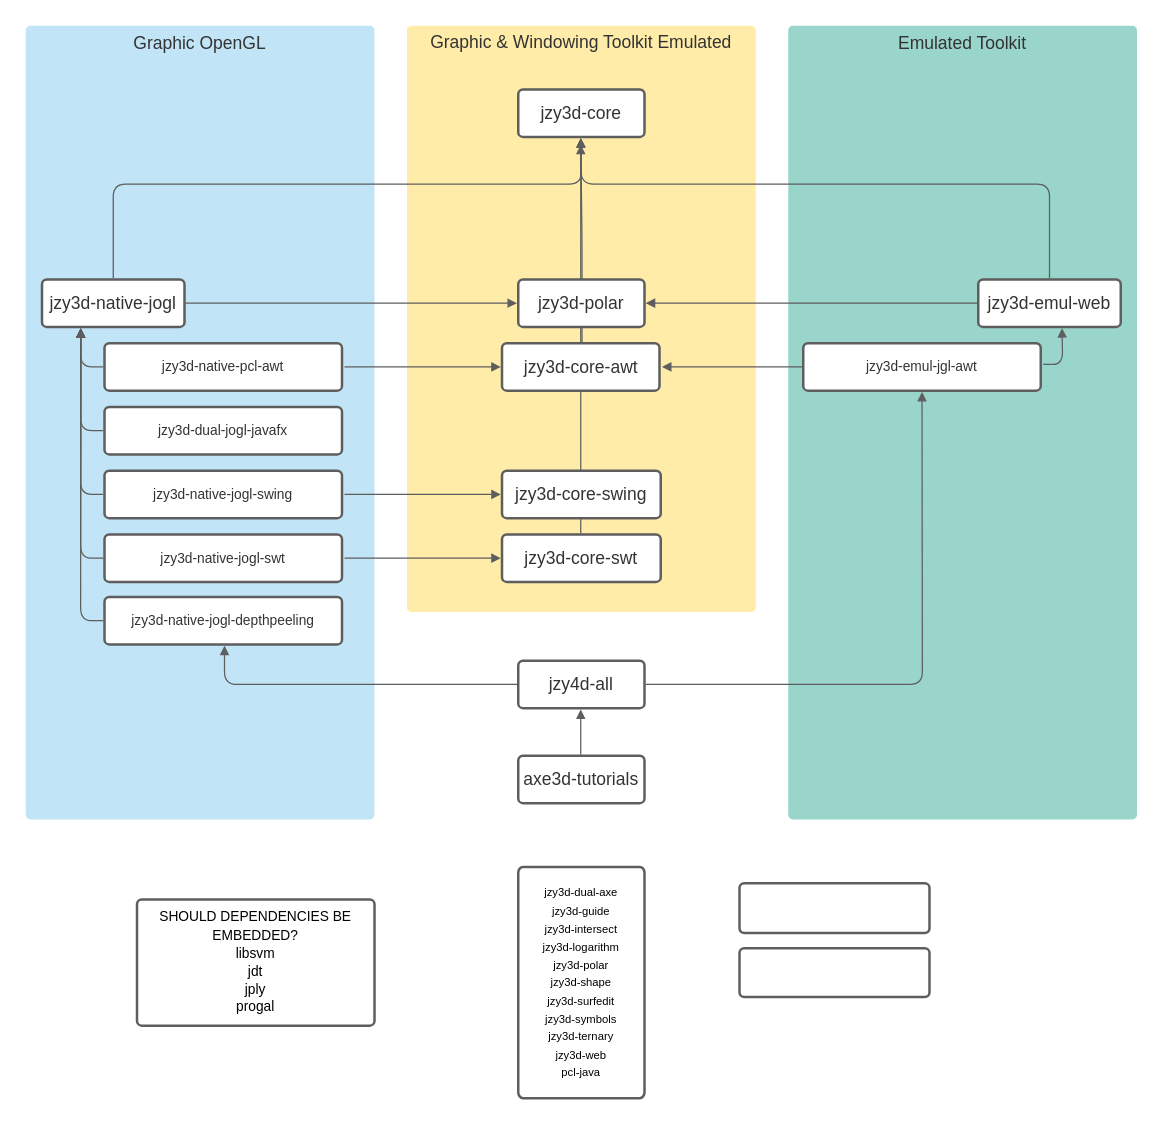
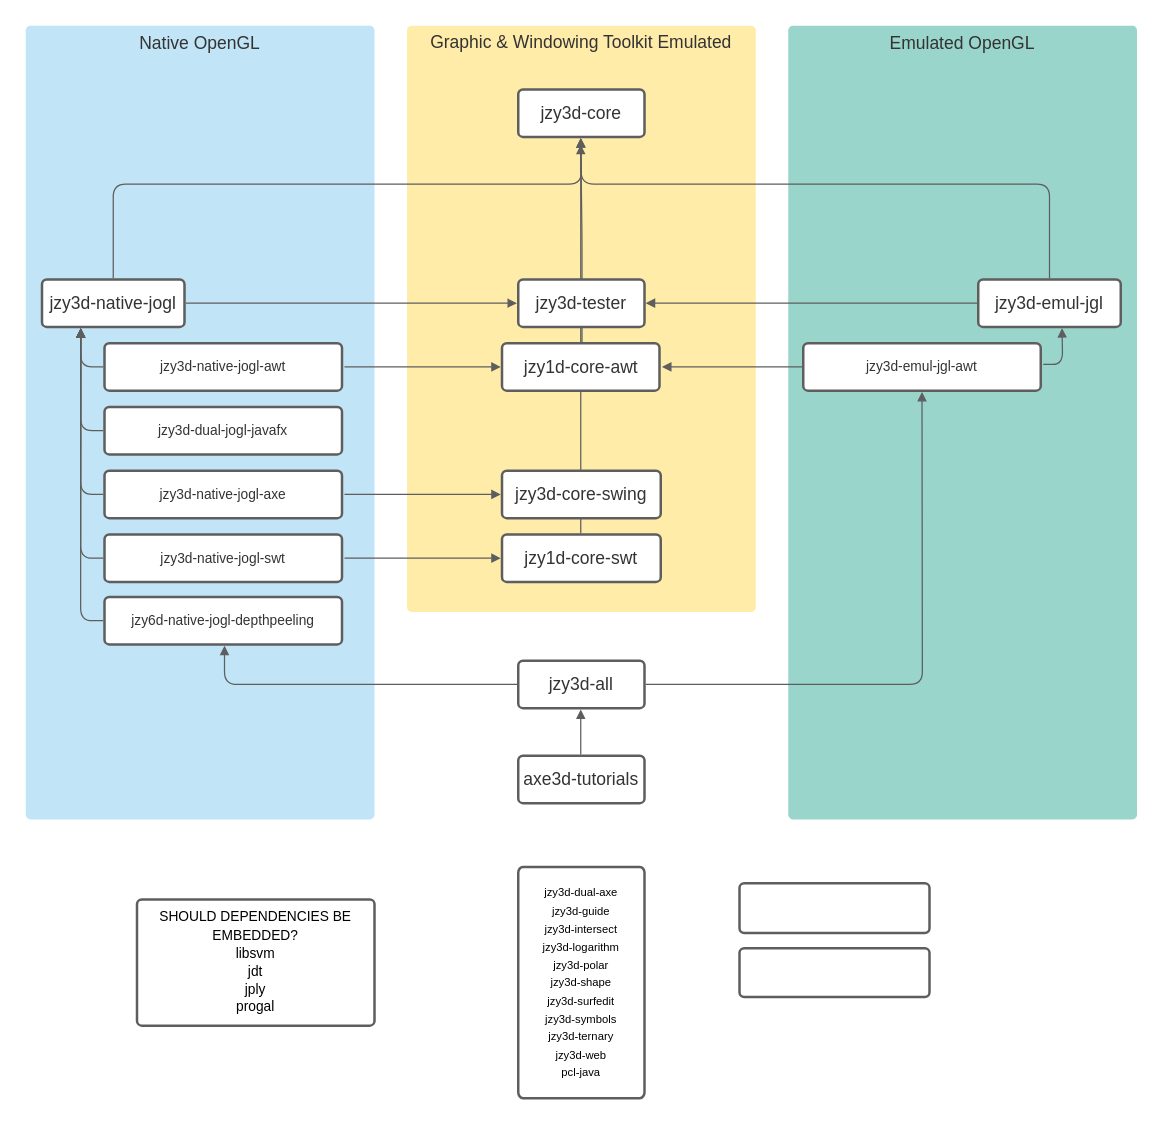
node "Graphic OpenGL": label "Graphic OpenGL" -> "Native OpenGL"
node "Emulated Toolkit": label "Emulated Toolkit" -> "Emulated OpenGL"
node "jzy3d-polar": label "jzy3d-polar" -> "jzy3d-tester"
node "jzy3d-emul-web": label "jzy3d-emul-web" -> "jzy3d-emul-jgl"
node "jzy3d-native-pcl-awt": label "jzy3d-native-pcl-awt" -> "jzy3d-native-jogl-awt"
node "jzy3d-core-awt": label "jzy3d-core-awt" -> "jzy1d-core-awt"
node "jzy3d-native-jogl-swing": label "jzy3d-native-jogl-swing" -> "jzy3d-native-jogl-axe"
node "jzy3d-core-swt": label "jzy3d-core-swt" -> "jzy1d-core-swt"
node "jzy3d-native-jogl-depthpeeling": label "jzy3d-native-jogl-depthpeeling" -> "jzy6d-native-jogl-depthpeeling"
node "jzy4d-all": label "jzy4d-all" -> "jzy3d-all"
